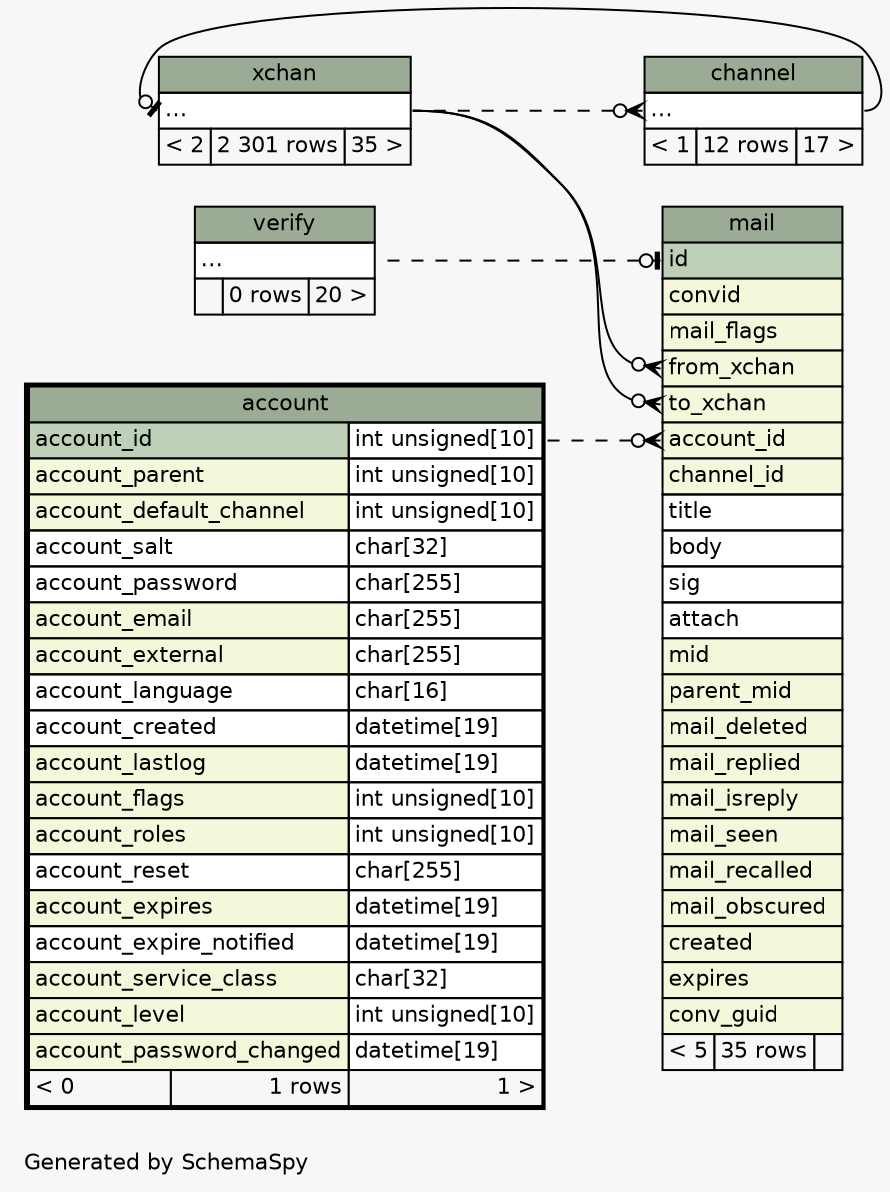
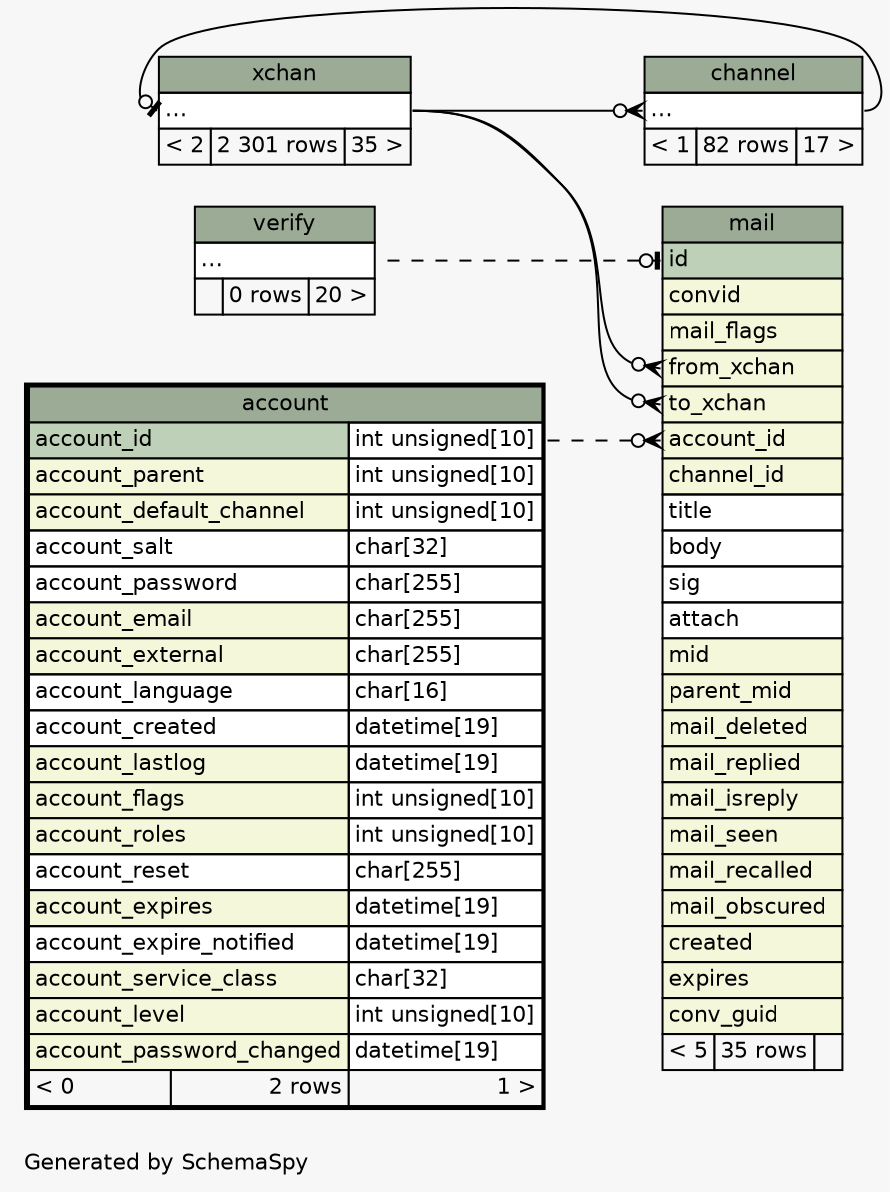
edge "xchan" -> "channel": style dashed -> solid
node "channel": text "12 rows" -> "82 rows"
node "account": text "1 rows" -> "2 rows"
